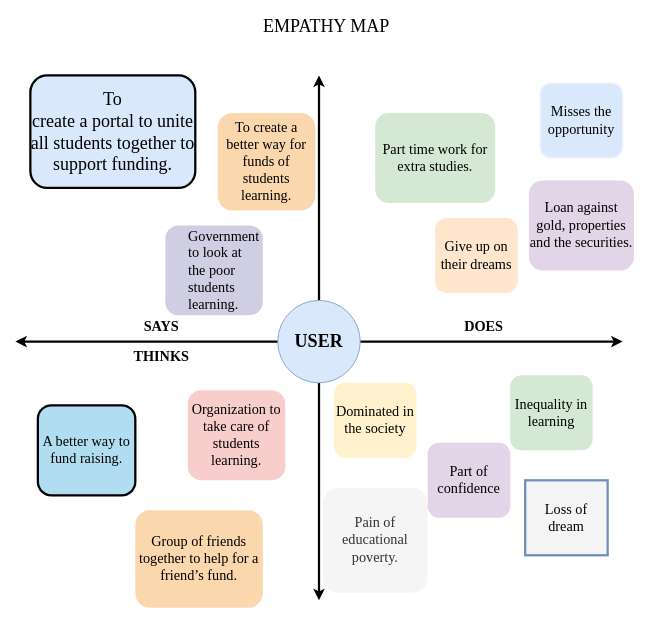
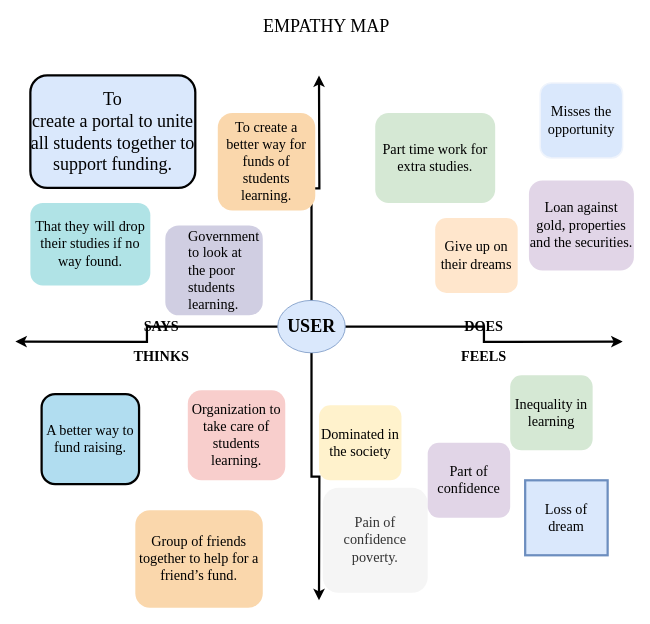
node "That they will drop their studies if no way found.": added
node "USER": size 83x83 -> 68x53
node "FEELS": added
node "Dominated in the society": moved (375, 420) -> (360, 443)
node "A better way to fund raising.": moved (87, 450) -> (90, 439)
node "Loss of dream": fillcolor #f5f5f5 -> #dae8fc
node "Pain of educational poverty.": label "Pain of educational poverty." -> "Pain of confidence poverty."
